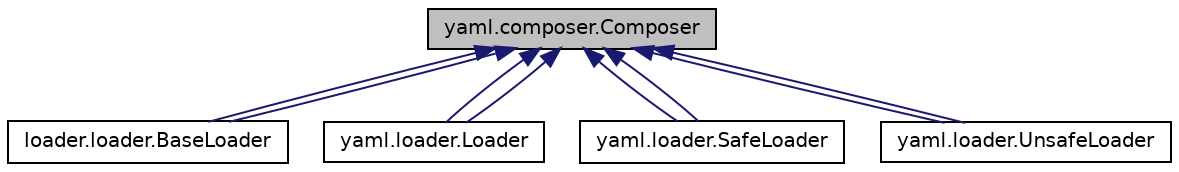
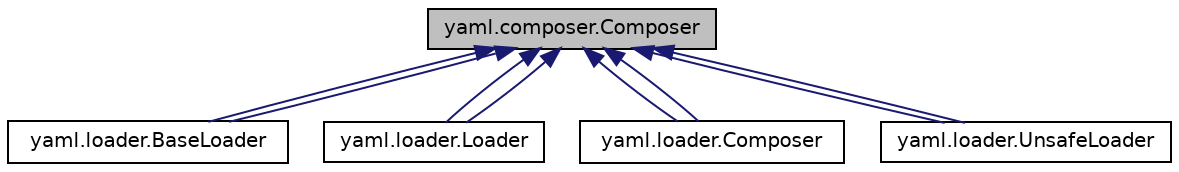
node "loader.loader.BaseLoader": label "loader.loader.BaseLoader" -> "yaml.loader.BaseLoader"
node "yaml.loader.SafeLoader": label "yaml.loader.SafeLoader" -> "yaml.loader.Composer"
